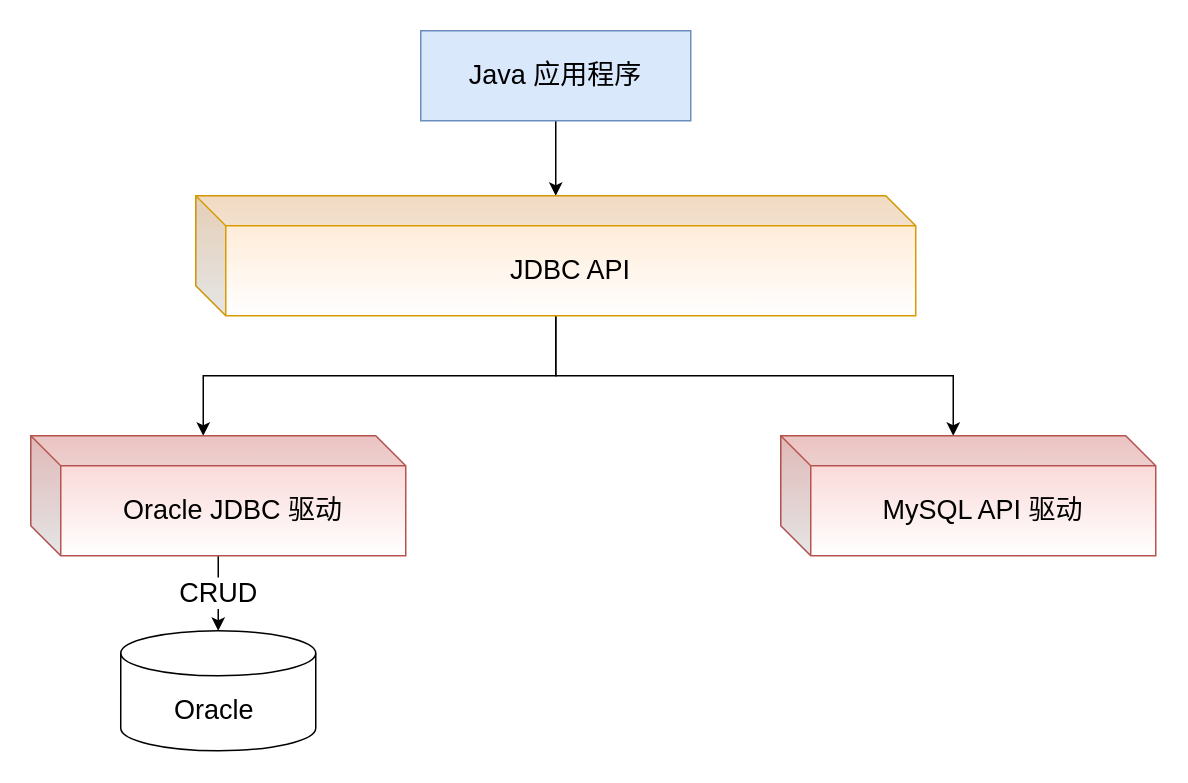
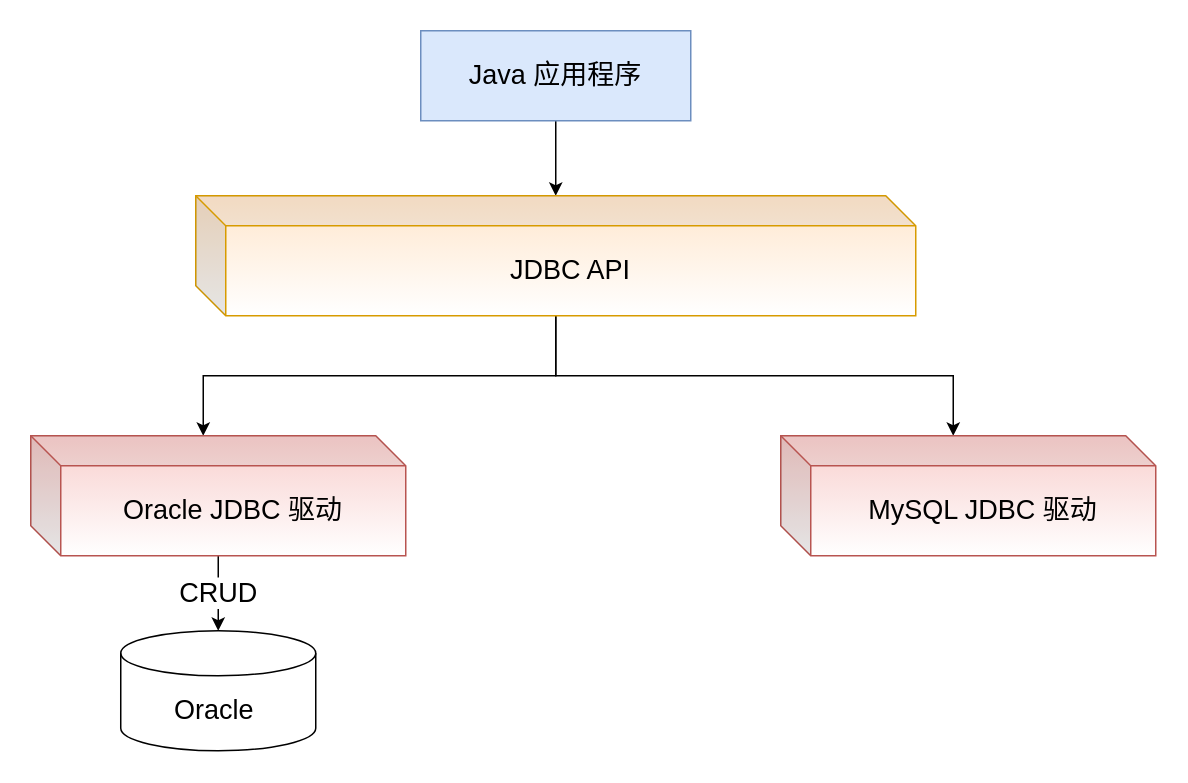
node "MySQL API 驱动": label "MySQL API 驱动" -> "MySQL JDBC 驱动"
